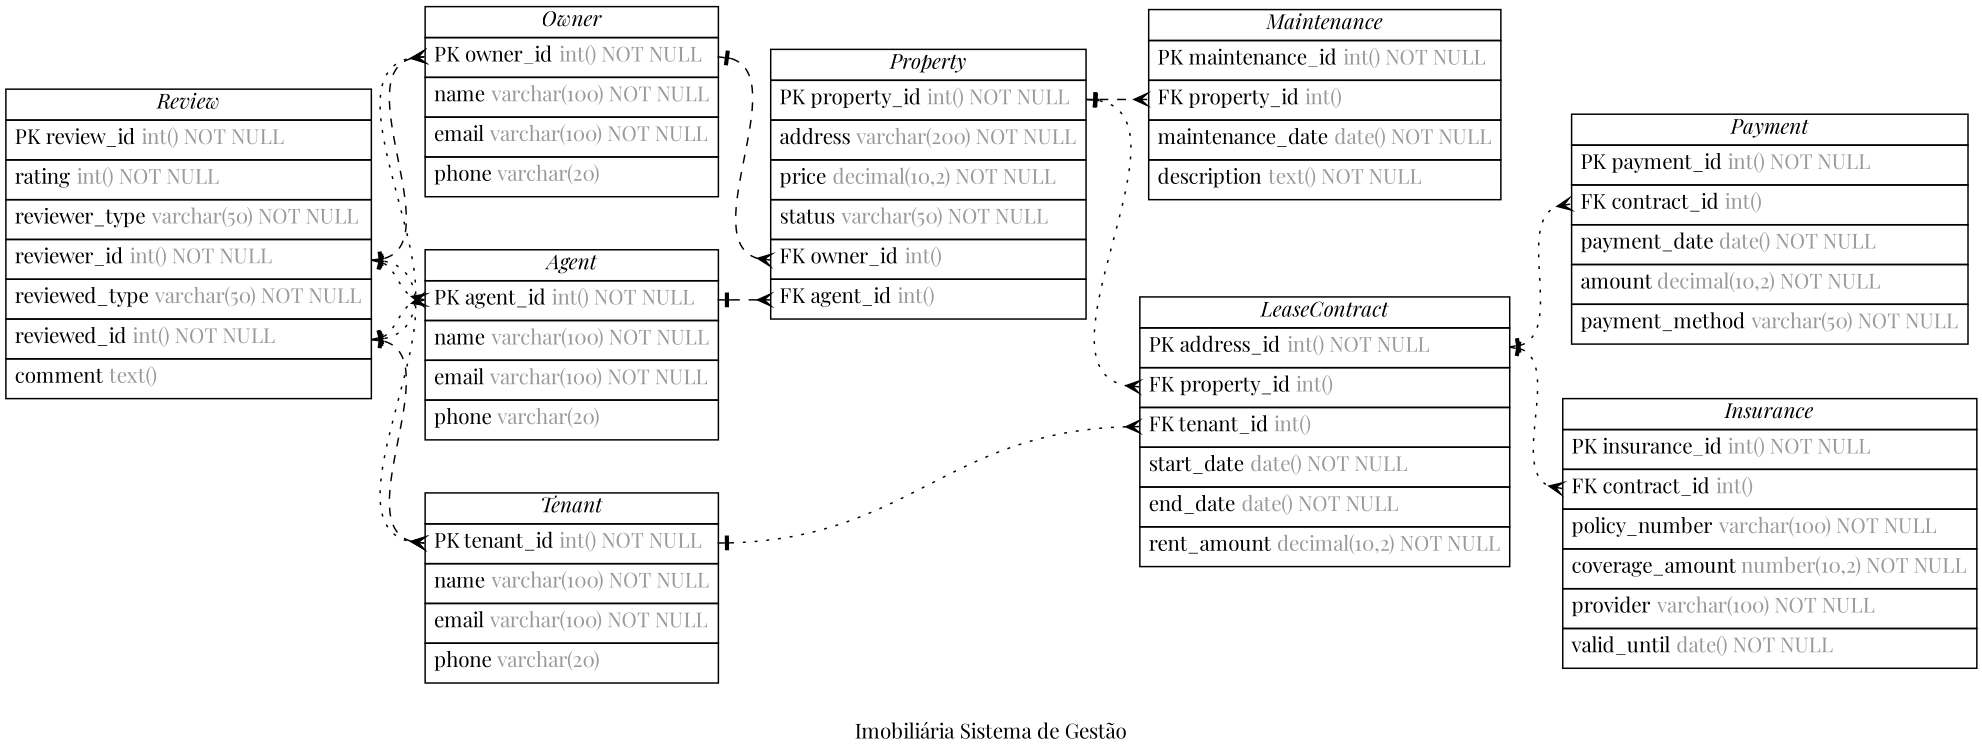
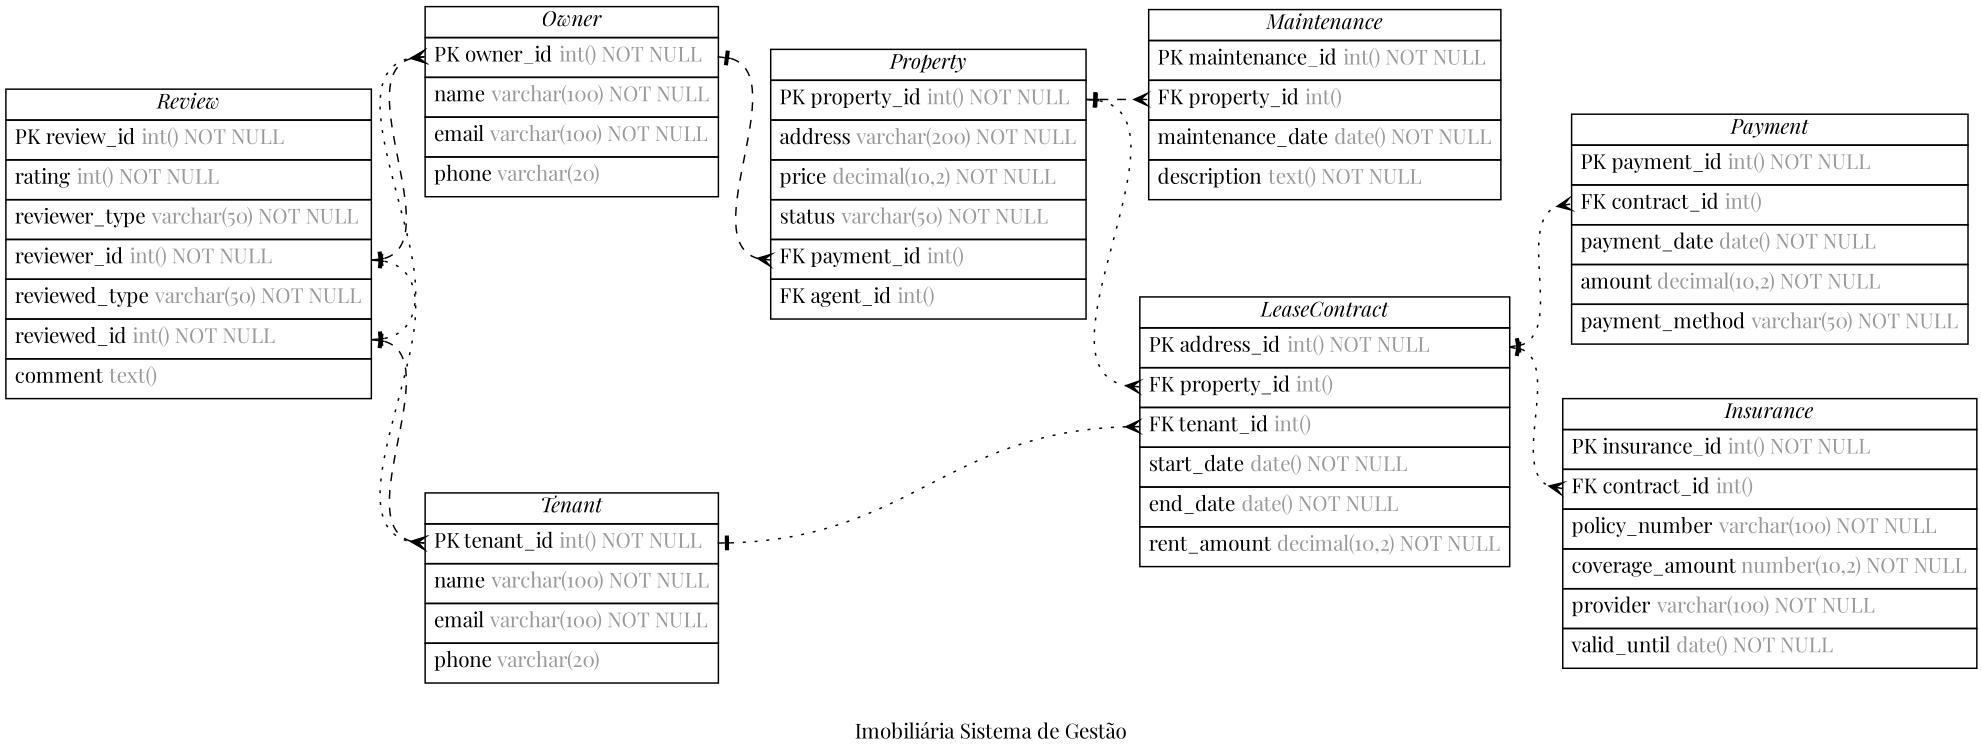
node "Property": text "FK owner_id" -> "FK payment_id"
node "Agent": removed
